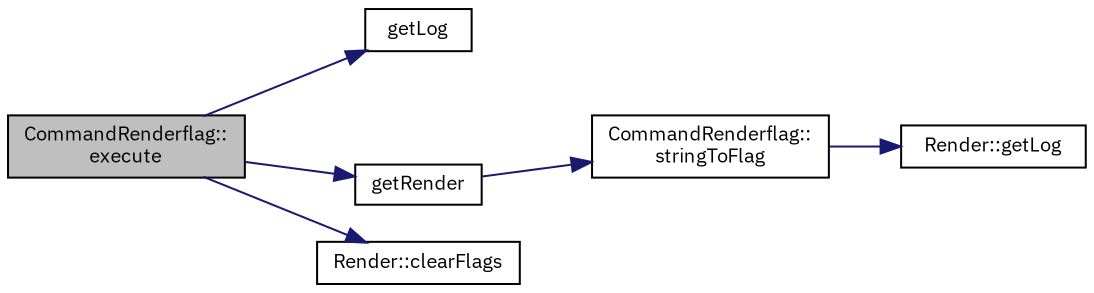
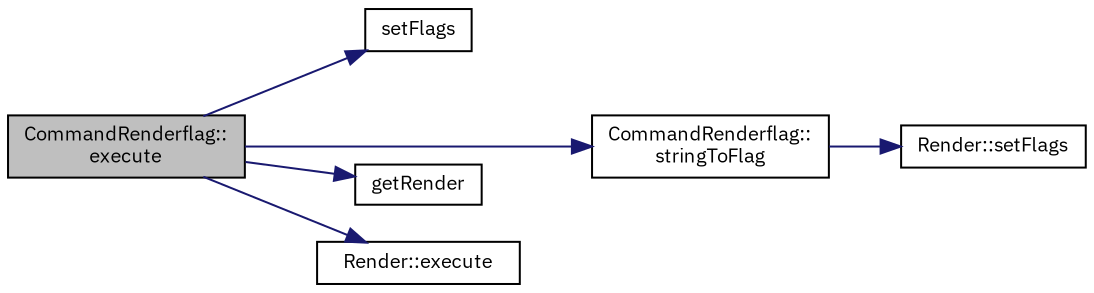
node "getLog": label "getLog" -> "setFlags"
node "Render::getLog": label "Render::getLog" -> "Render::setFlags"
edge "getRender" -> "CommandRenderflag:: stringToFlag": now "CommandRenderflag:: execute" -> "CommandRenderflag:: stringToFlag"
node "Render::clearFlags": label "Render::clearFlags" -> "Render::execute"
